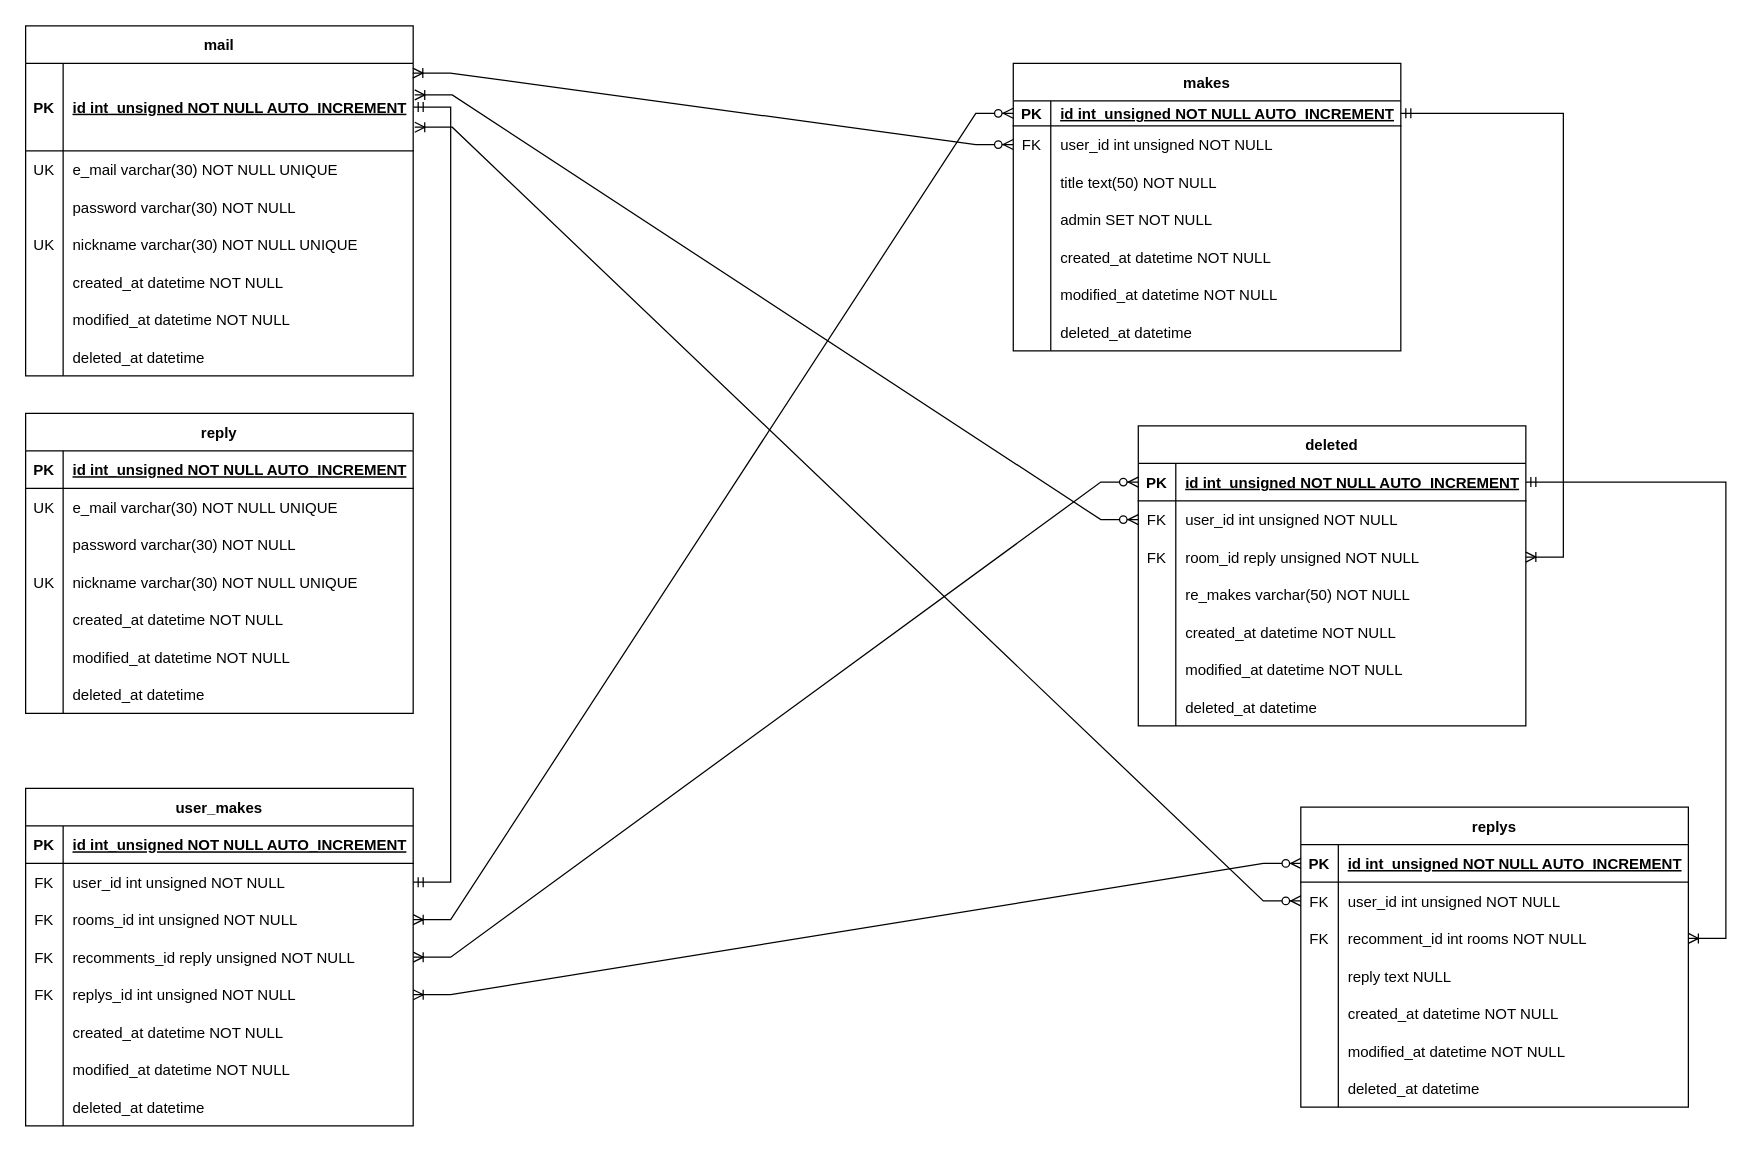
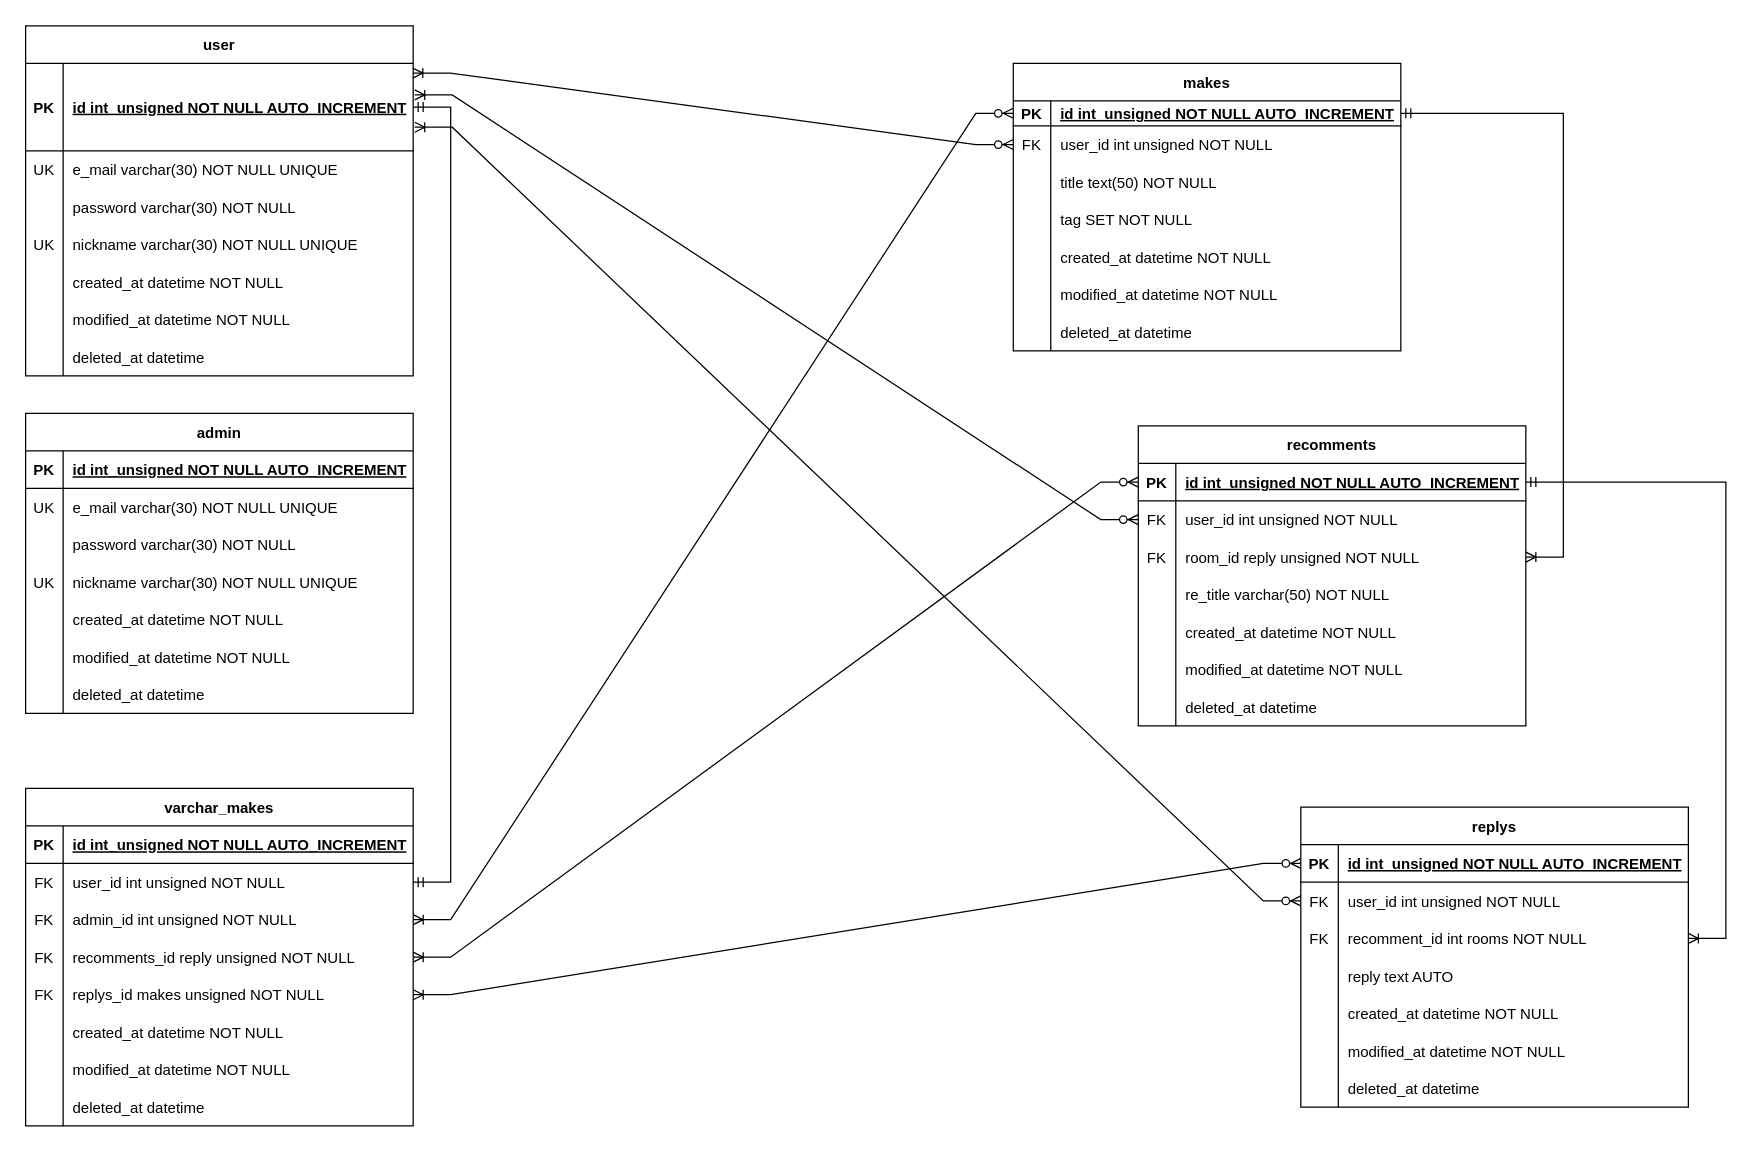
node "mail": label "mail" -> "user"
node "admin SET NOT NULL": label "admin SET NOT NULL" -> "tag SET NOT NULL"
node "reply": label "reply" -> "admin"
node "deleted": label "deleted" -> "recomments"
node "re_makes varchar(50) NOT NULL": label "re_makes varchar(50) NOT NULL" -> "re_title varchar(50) NOT NULL"
node "user_makes": label "user_makes" -> "varchar_makes"
node "rooms_id int unsigned NOT NULL": label "rooms_id int unsigned NOT NULL" -> "admin_id int unsigned NOT NULL"
node "reply text NULL": label "reply text NULL" -> "reply text AUTO"
node "replys_id int unsigned NOT NULL": label "replys_id int unsigned NOT NULL" -> "replys_id makes unsigned NOT NULL"
